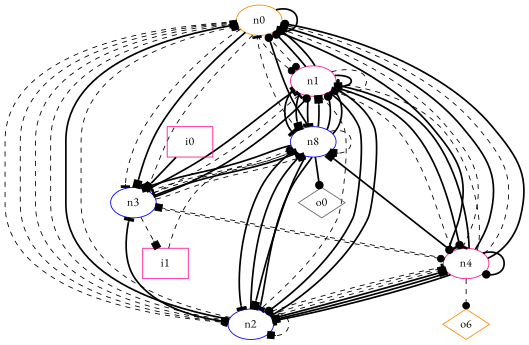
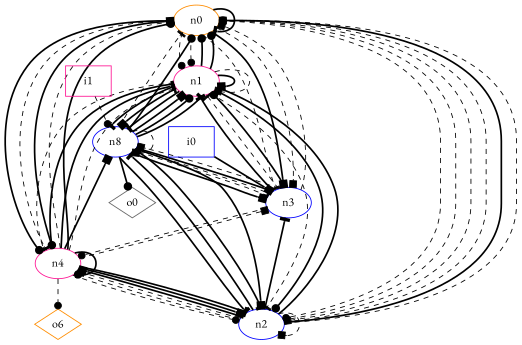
node "i0": color deeppink -> blue
edge "n3" -> "i1": now "n3" -> "n0"
